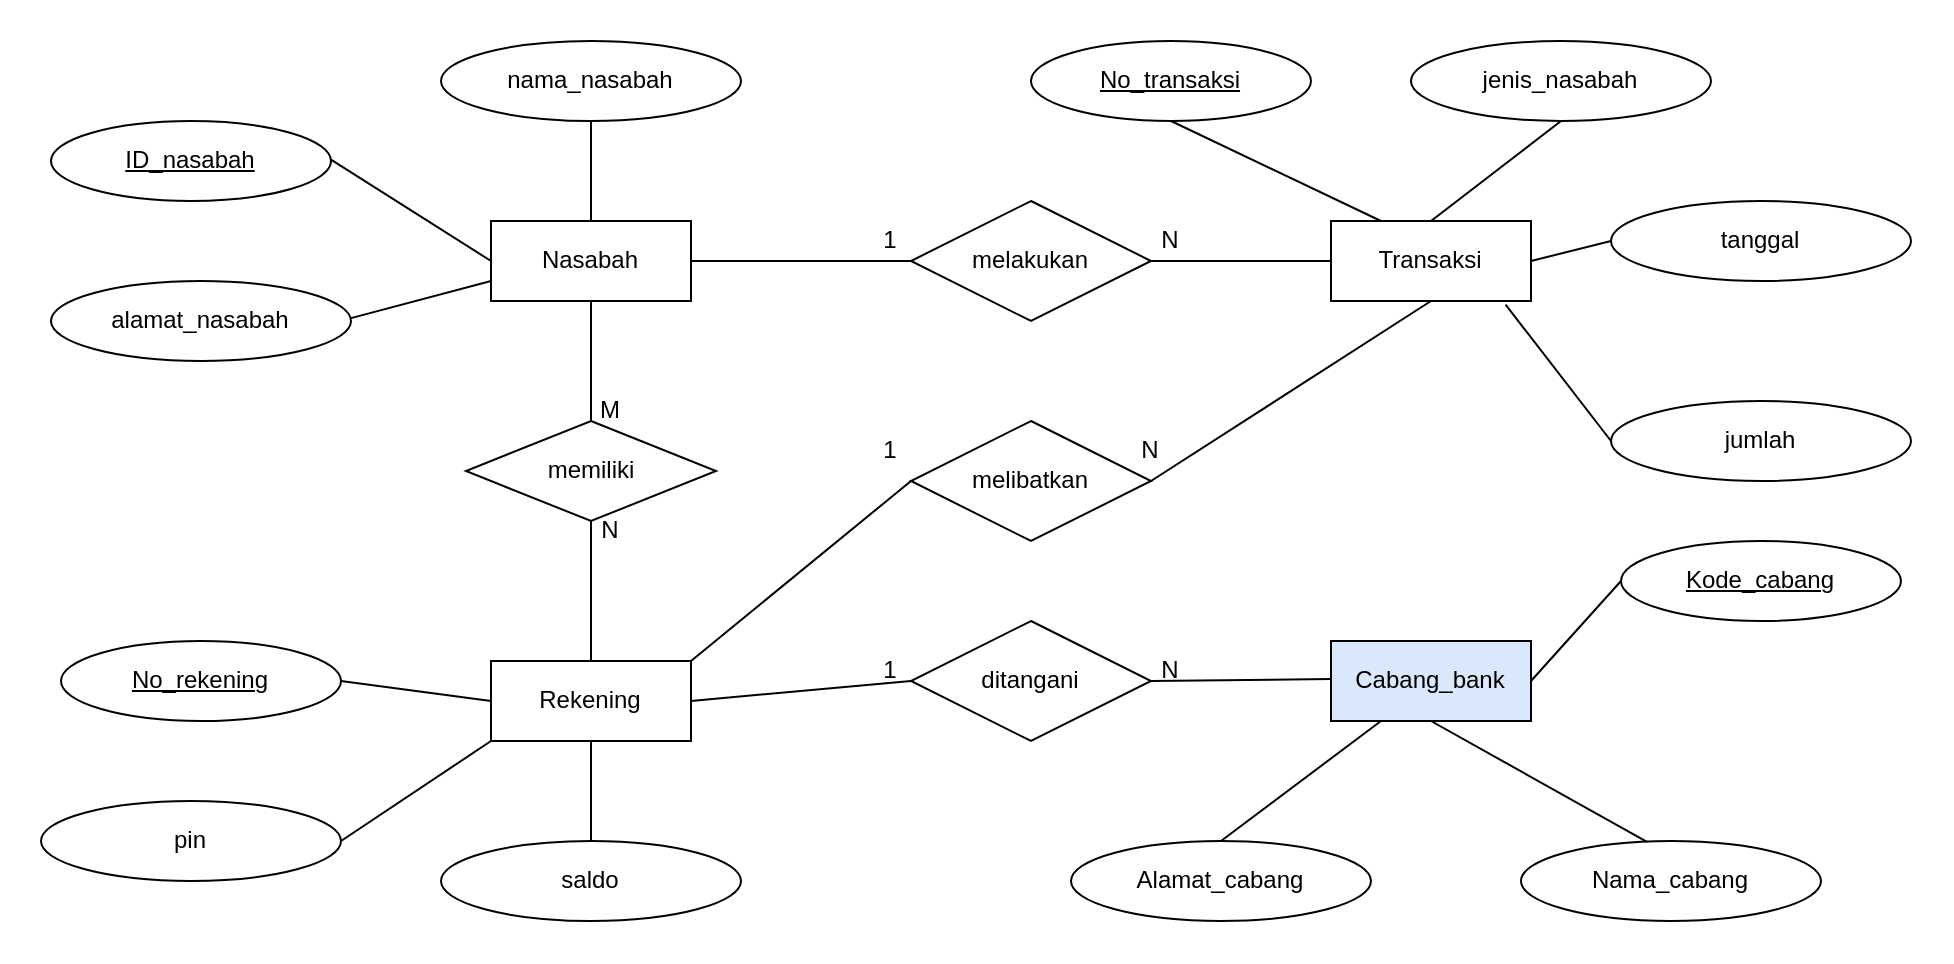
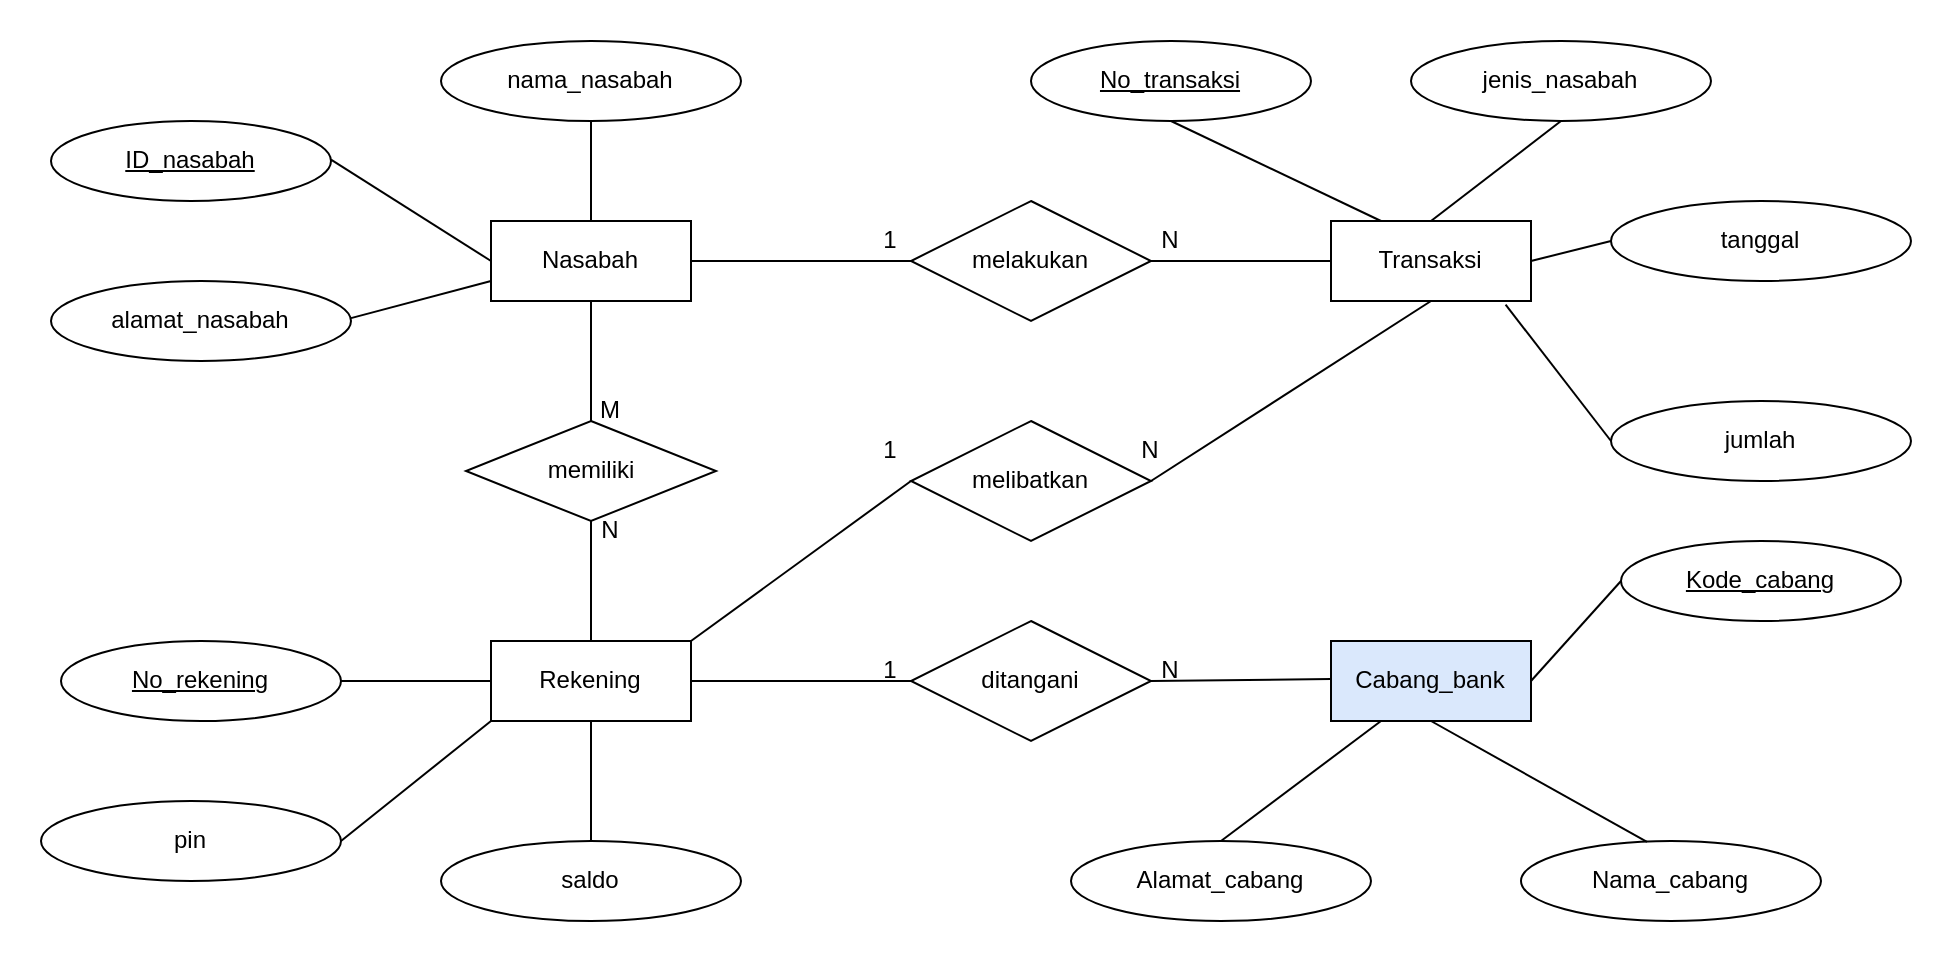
node "Rekening": moved (591, 701) -> (591, 681)
